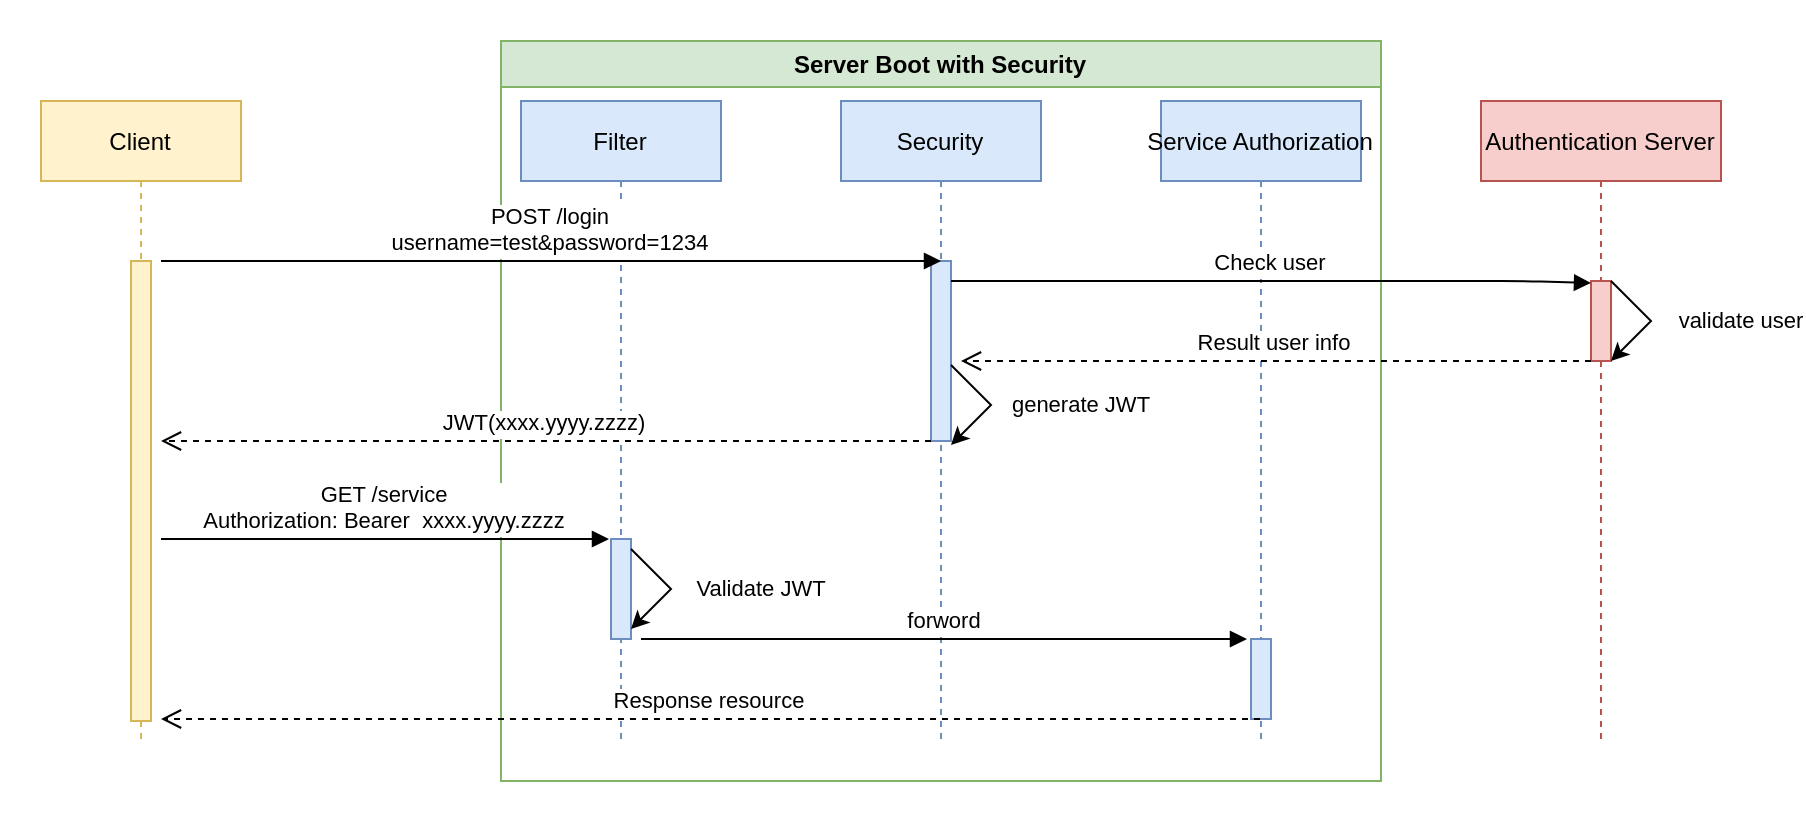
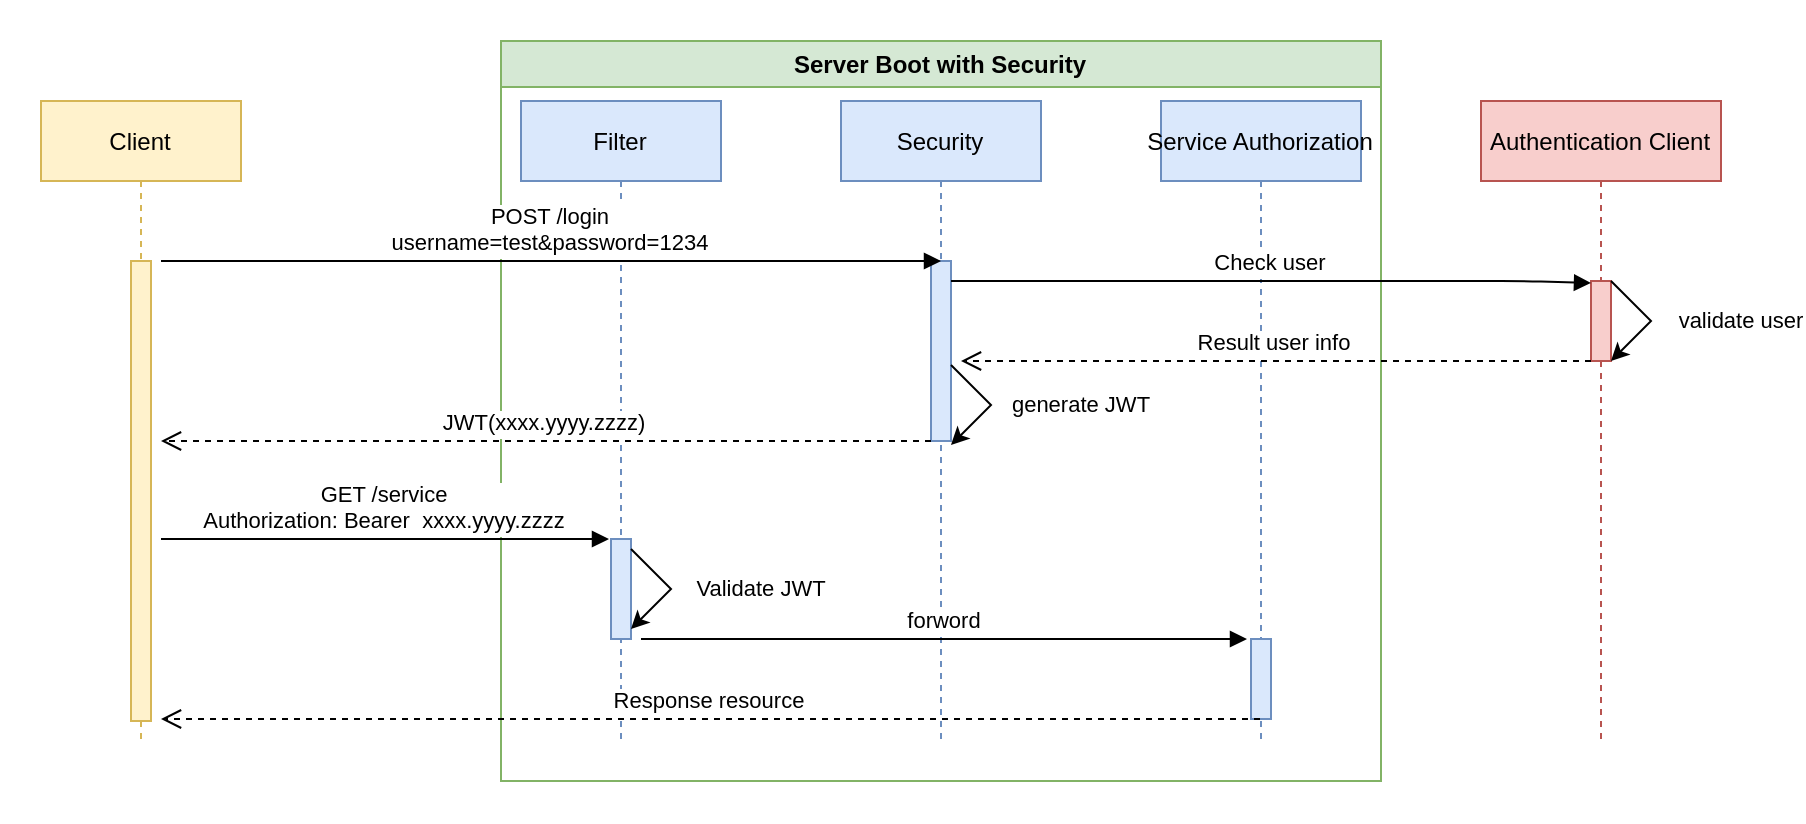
node "Authentication Server": label "Authentication Server" -> "Authentication Client"
